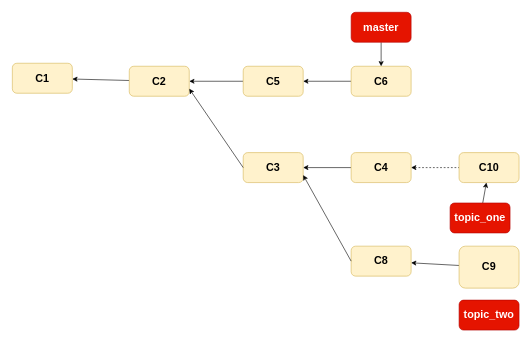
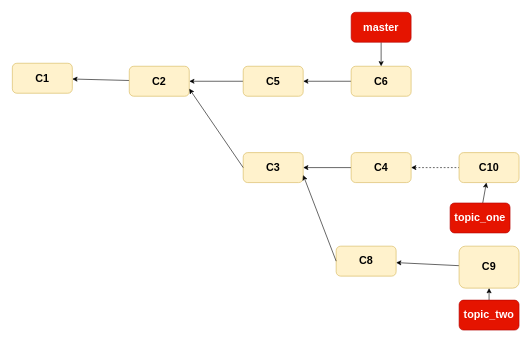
node "C8": moved (381, 261) -> (366, 261)
edge "topic_two" -> "C9": added
